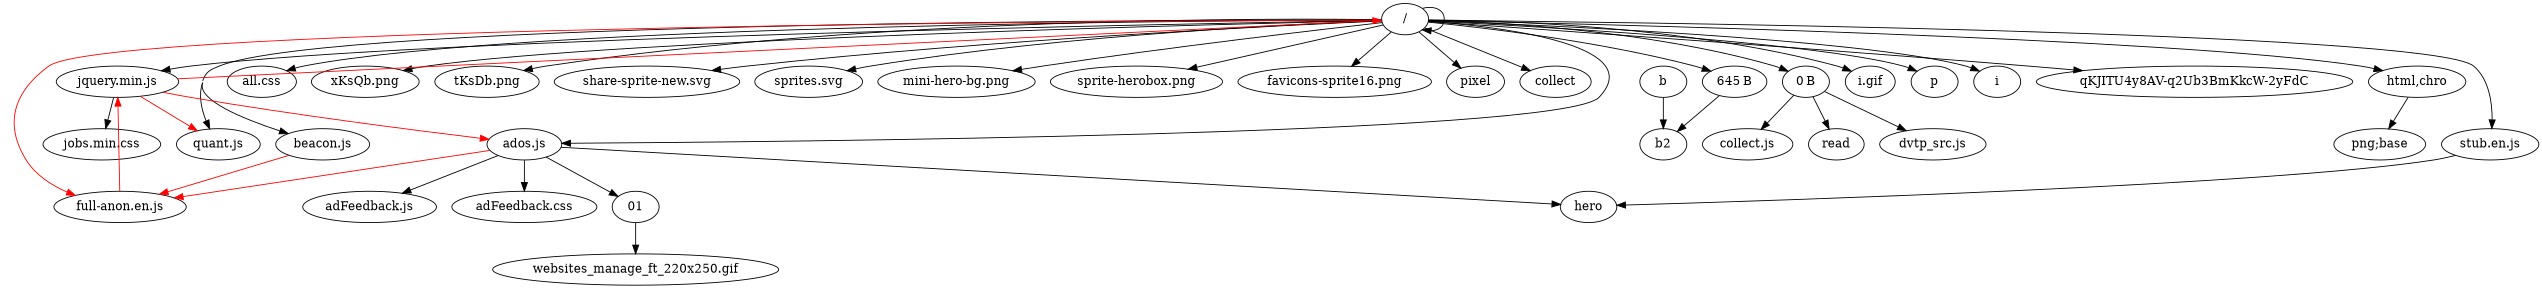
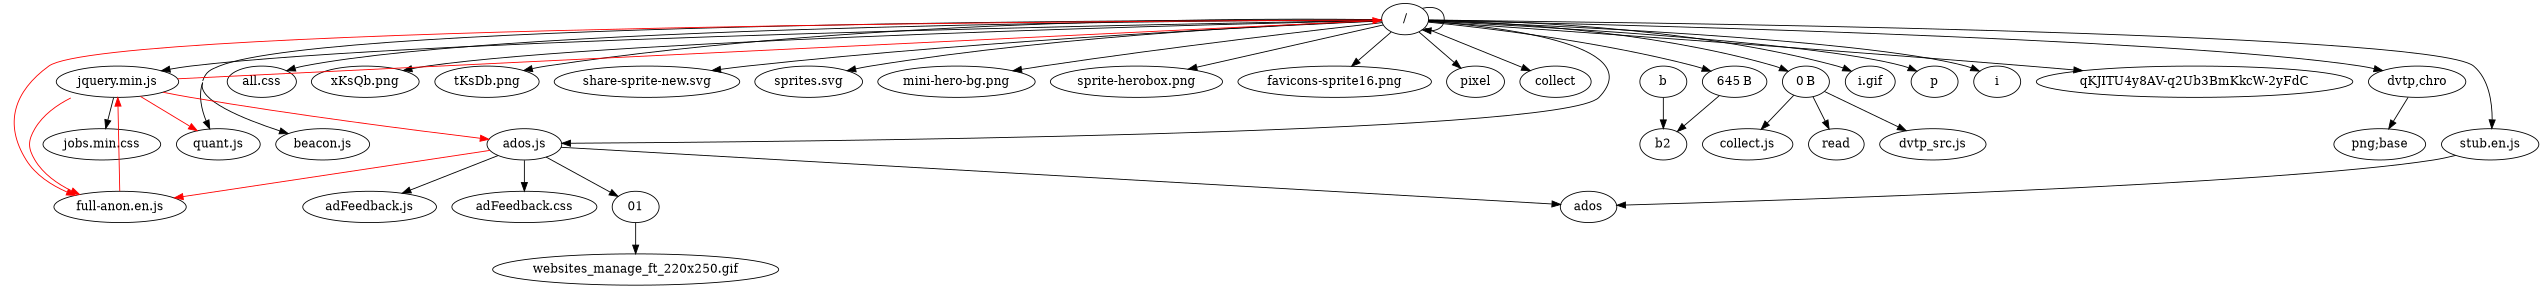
node "html,chro": label "html,chro" -> "dvtp,chro"
edge "beacon.js" -> "full-anon.en.js": now "jquery.min.js" -> "full-anon.en.js"
node "hero": label "hero" -> "ados"
